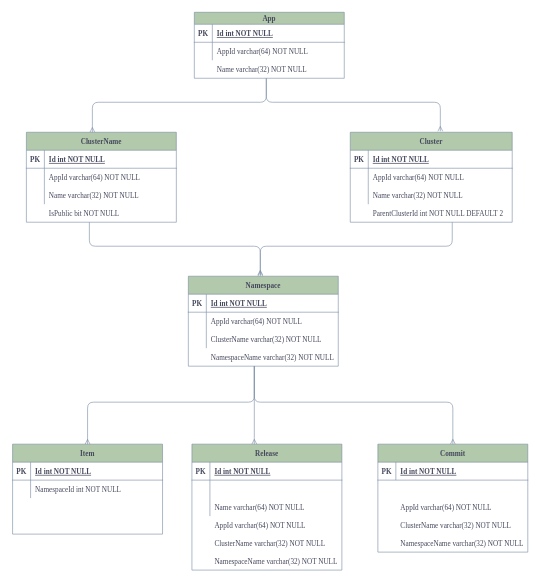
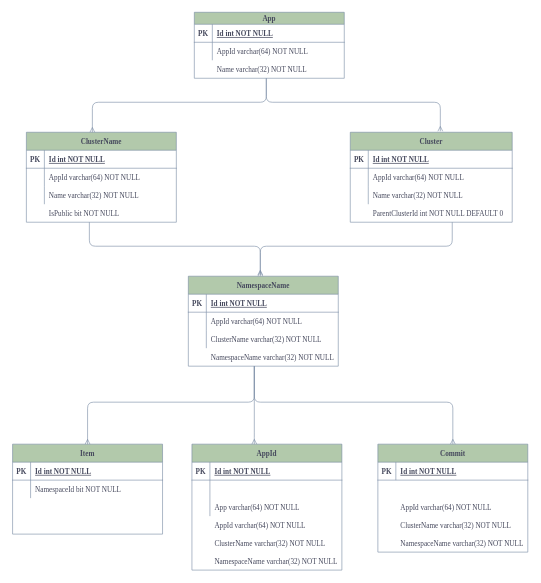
node "ParentClusterId int NOT NULL DEFAULT 2": label "ParentClusterId int NOT NULL DEFAULT 2" -> "ParentClusterId int NOT NULL DEFAULT 0"
node "Namespace": label "Namespace" -> "NamespaceName"
node "Release": label "Release" -> "AppId"
node "NamespaceId int NOT NULL": label "NamespaceId int NOT NULL" -> "NamespaceId bit NOT NULL"
node "Name varchar(64) NOT NULL": label "Name varchar(64) NOT NULL" -> "App varchar(64) NOT NULL"
